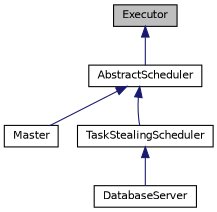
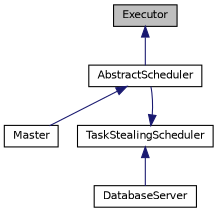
edge "TaskStealingScheduler" -> "AbstractScheduler": reversed
